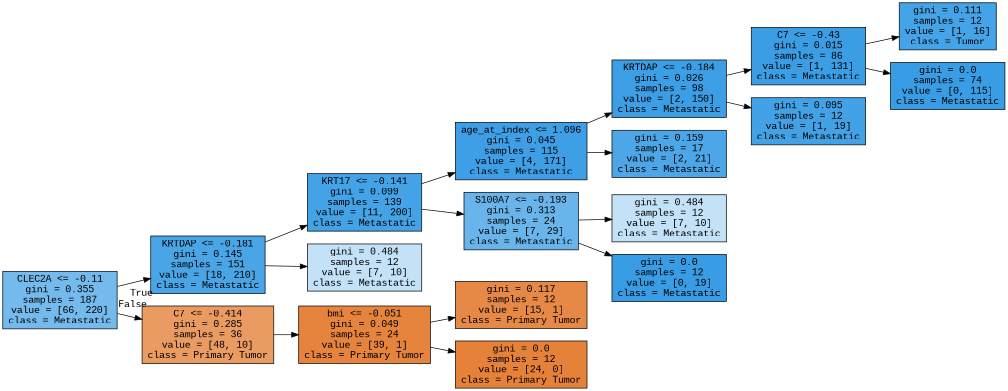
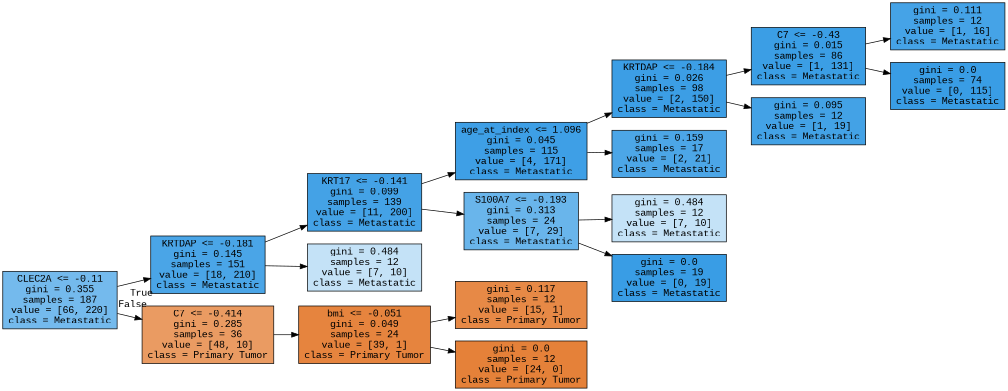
node "gini = 0.111 samples = 12 value = [1, 16] class = Tumor": label "gini = 0.111 samples = 12 value = [1, 16] class = Tumor" -> "gini = 0.111 samples = 12 value = [1, 16] class = Metastatic"
node "gini = 0.0 samples = 12 value = [0, 19] class = Metastatic": label "gini = 0.0 samples = 12 value = [0, 19] class = Metastatic" -> "gini = 0.0 samples = 19 value = [0, 19] class = Metastatic"
